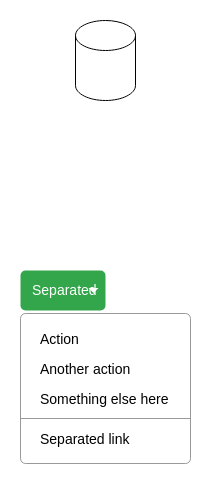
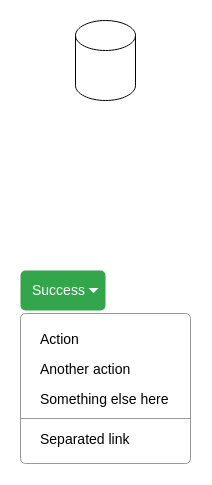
node "Separated": label "Separated" -> "Success"
